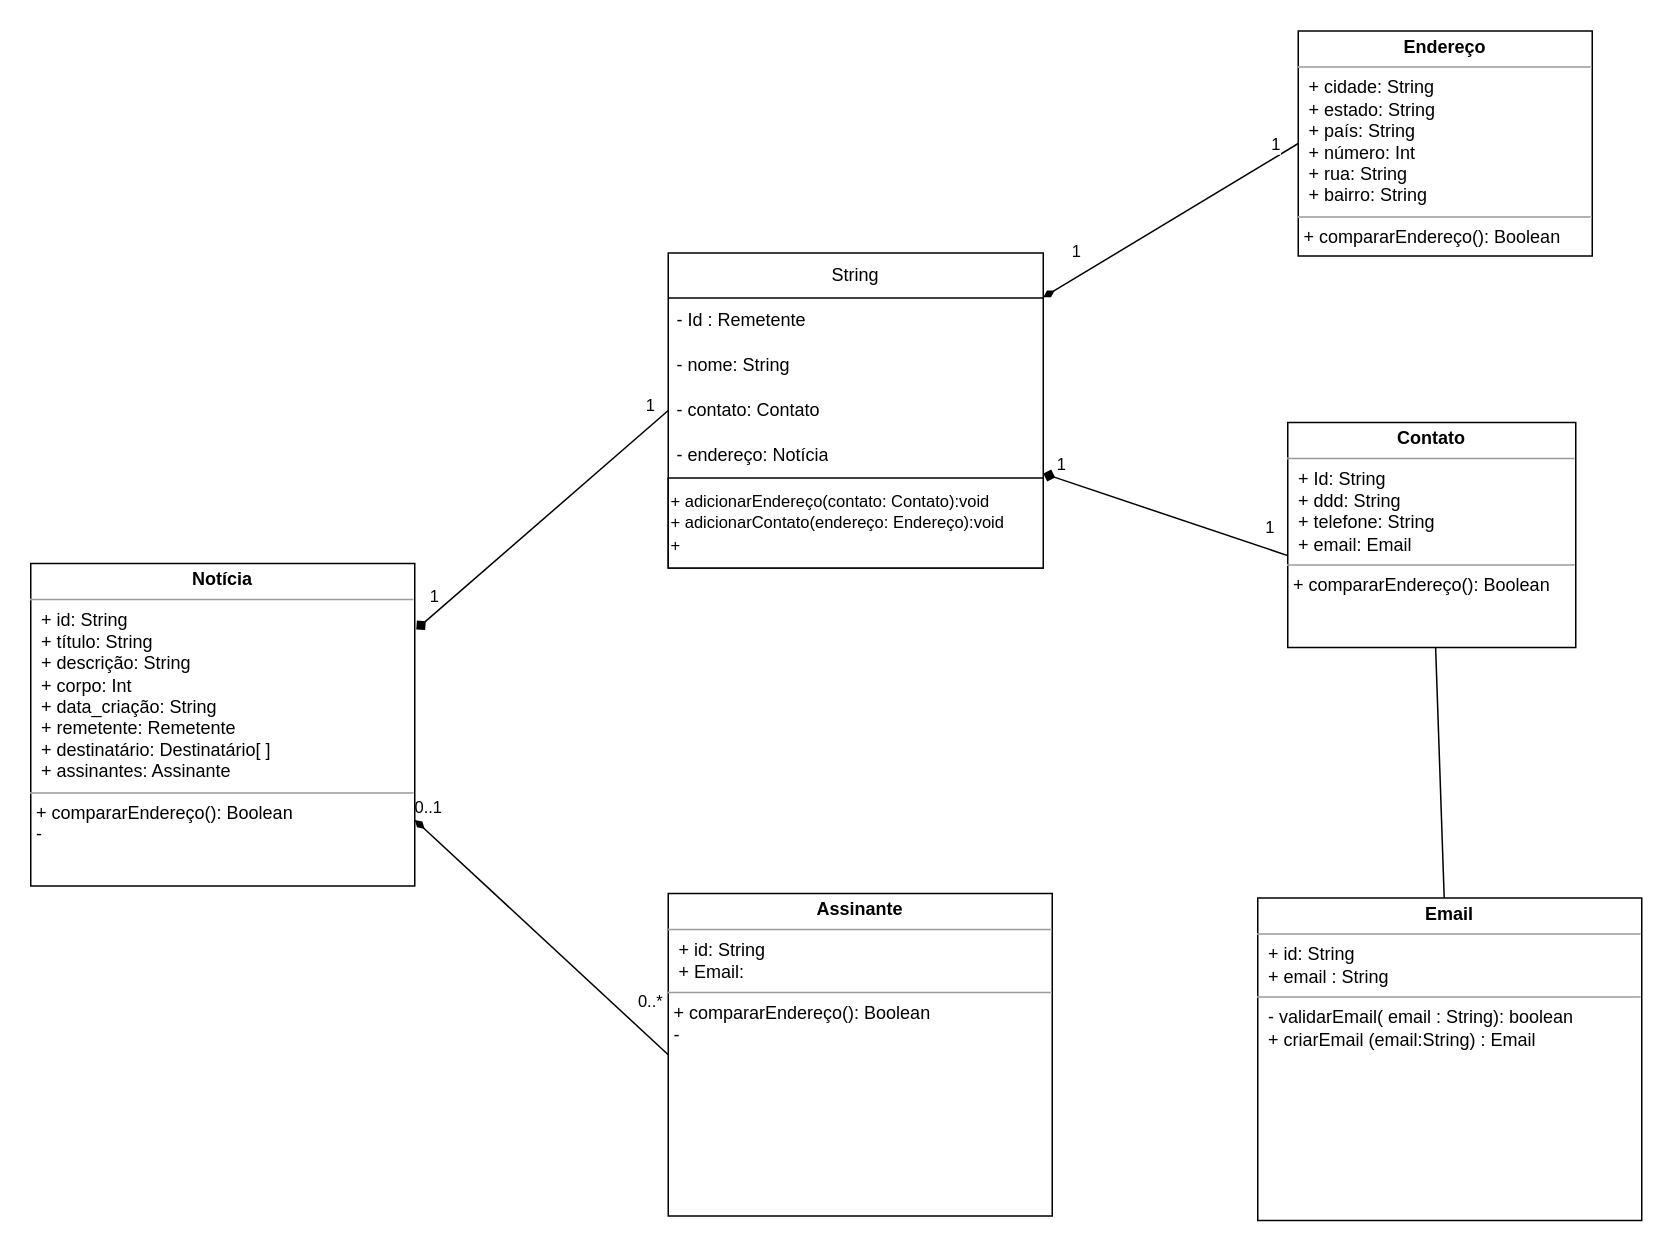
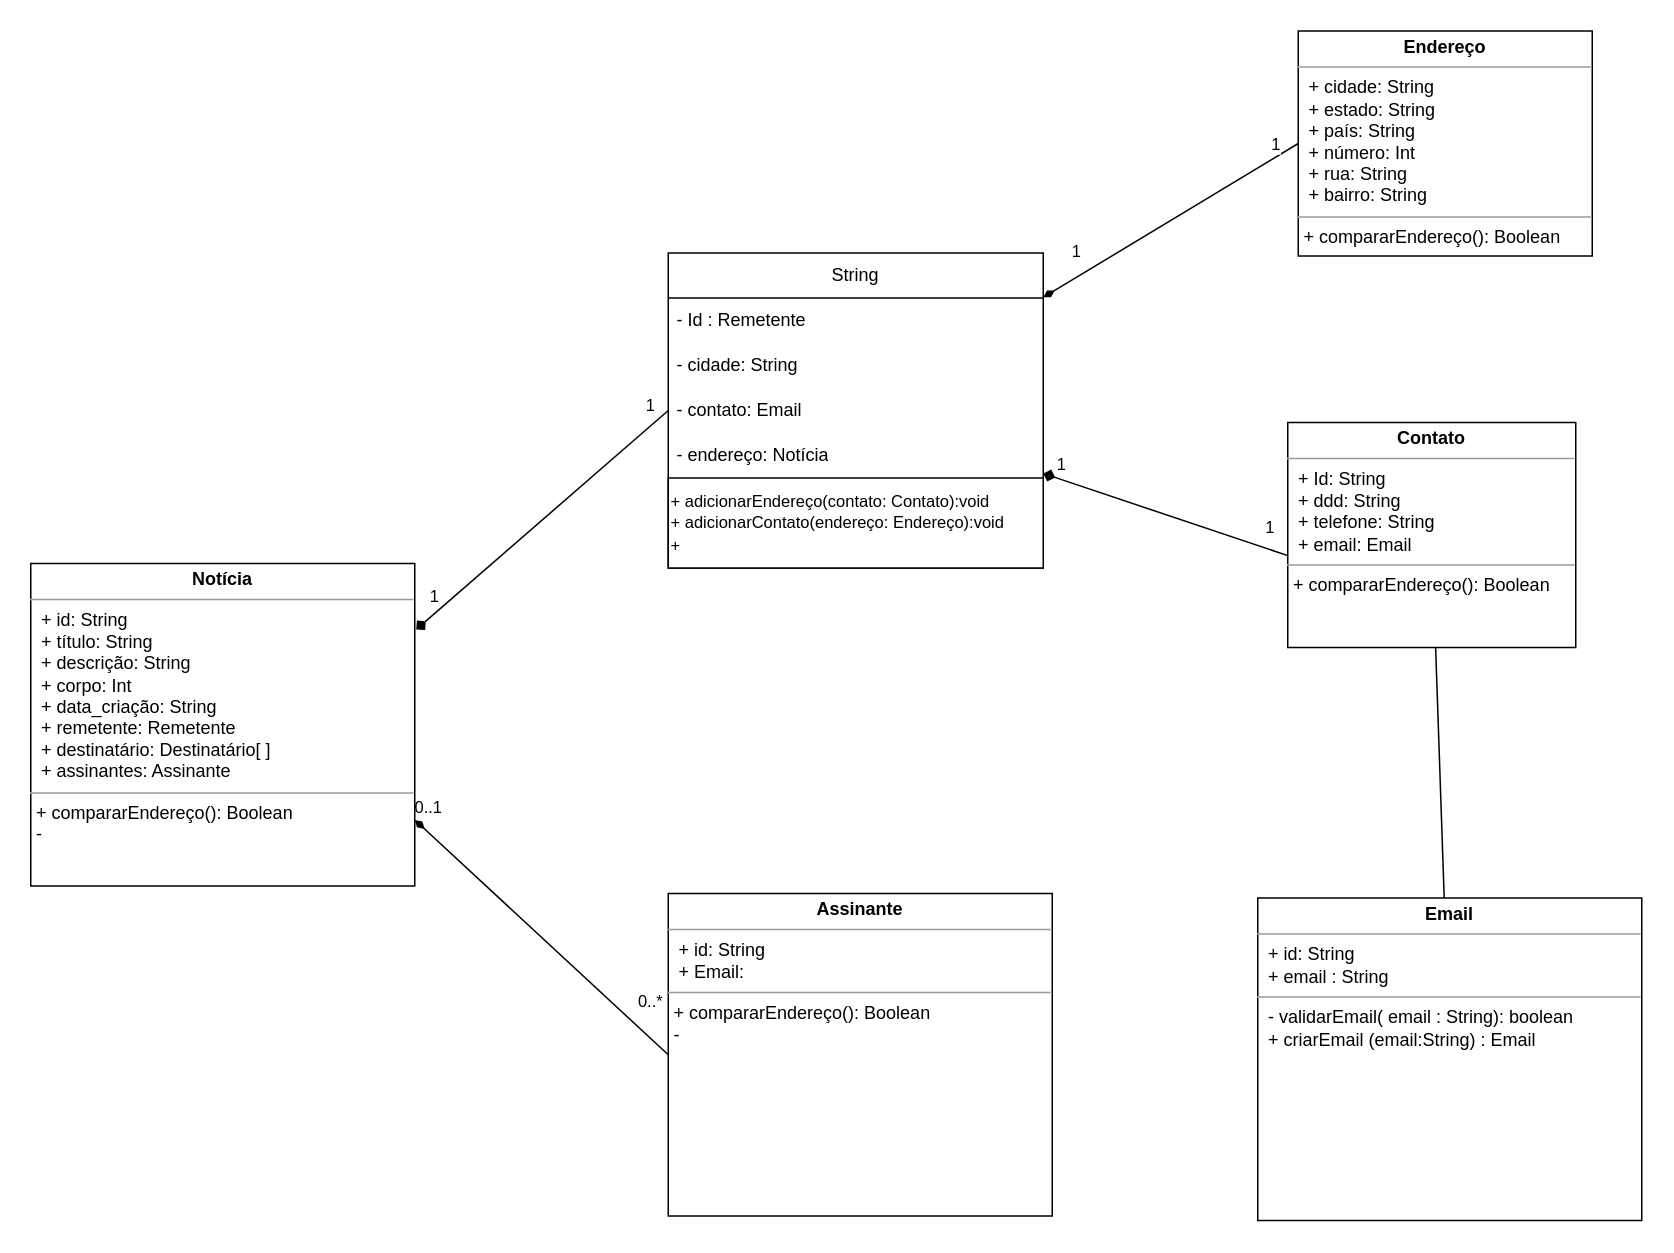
node "- nome: String": label "- nome: String" -> "- cidade: String"
node "- contato: Contato": label "- contato: Contato" -> "- contato: Email"
